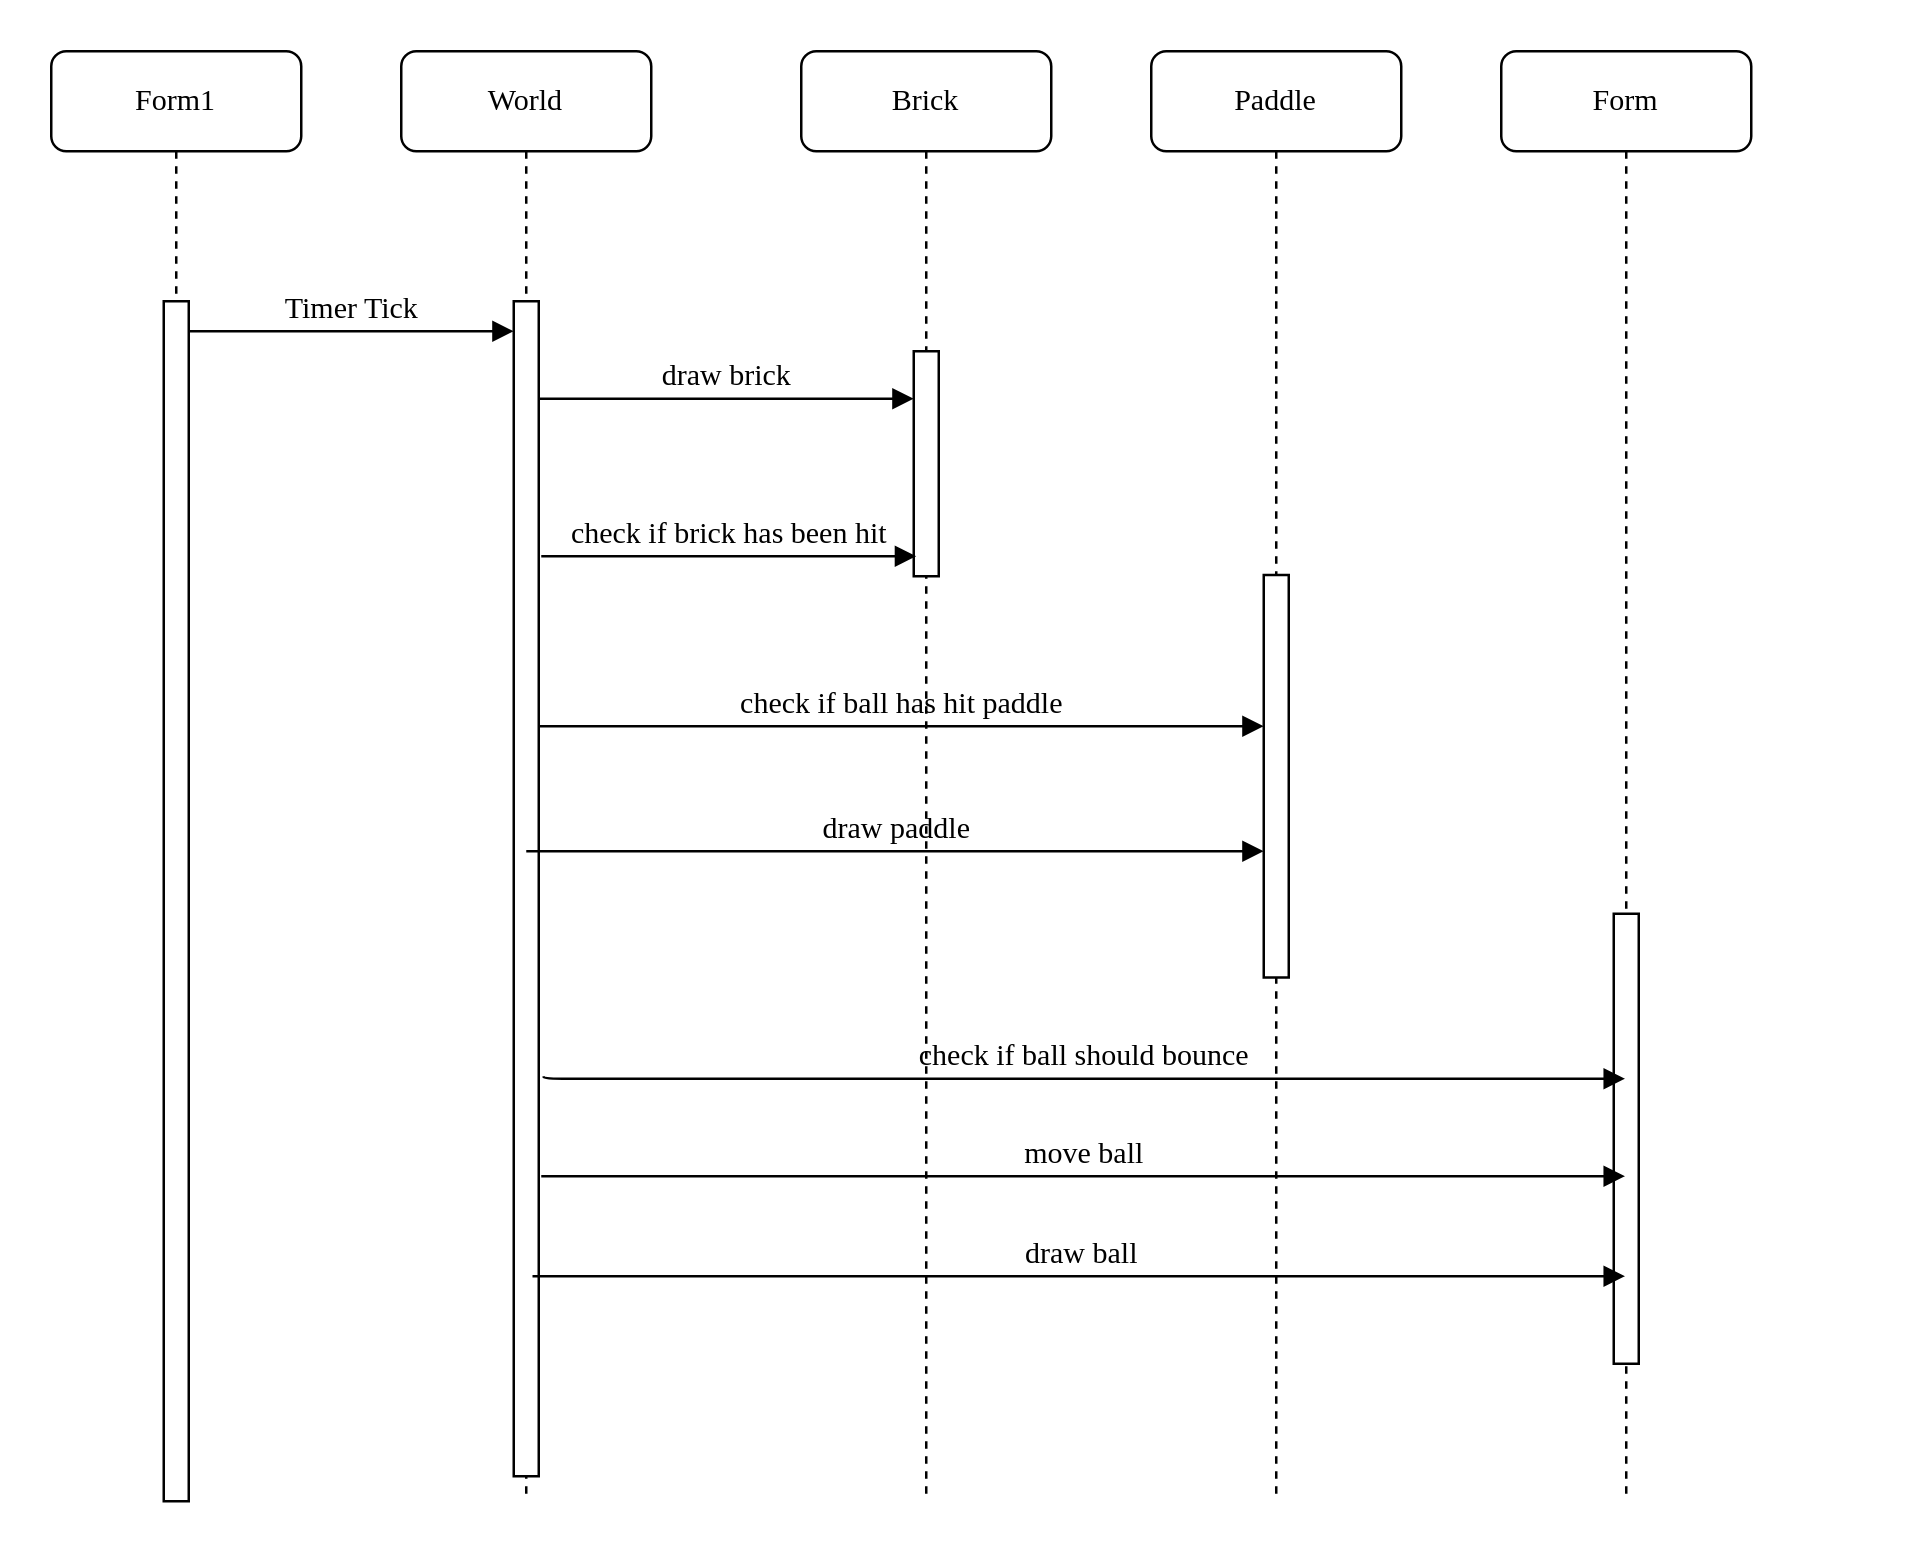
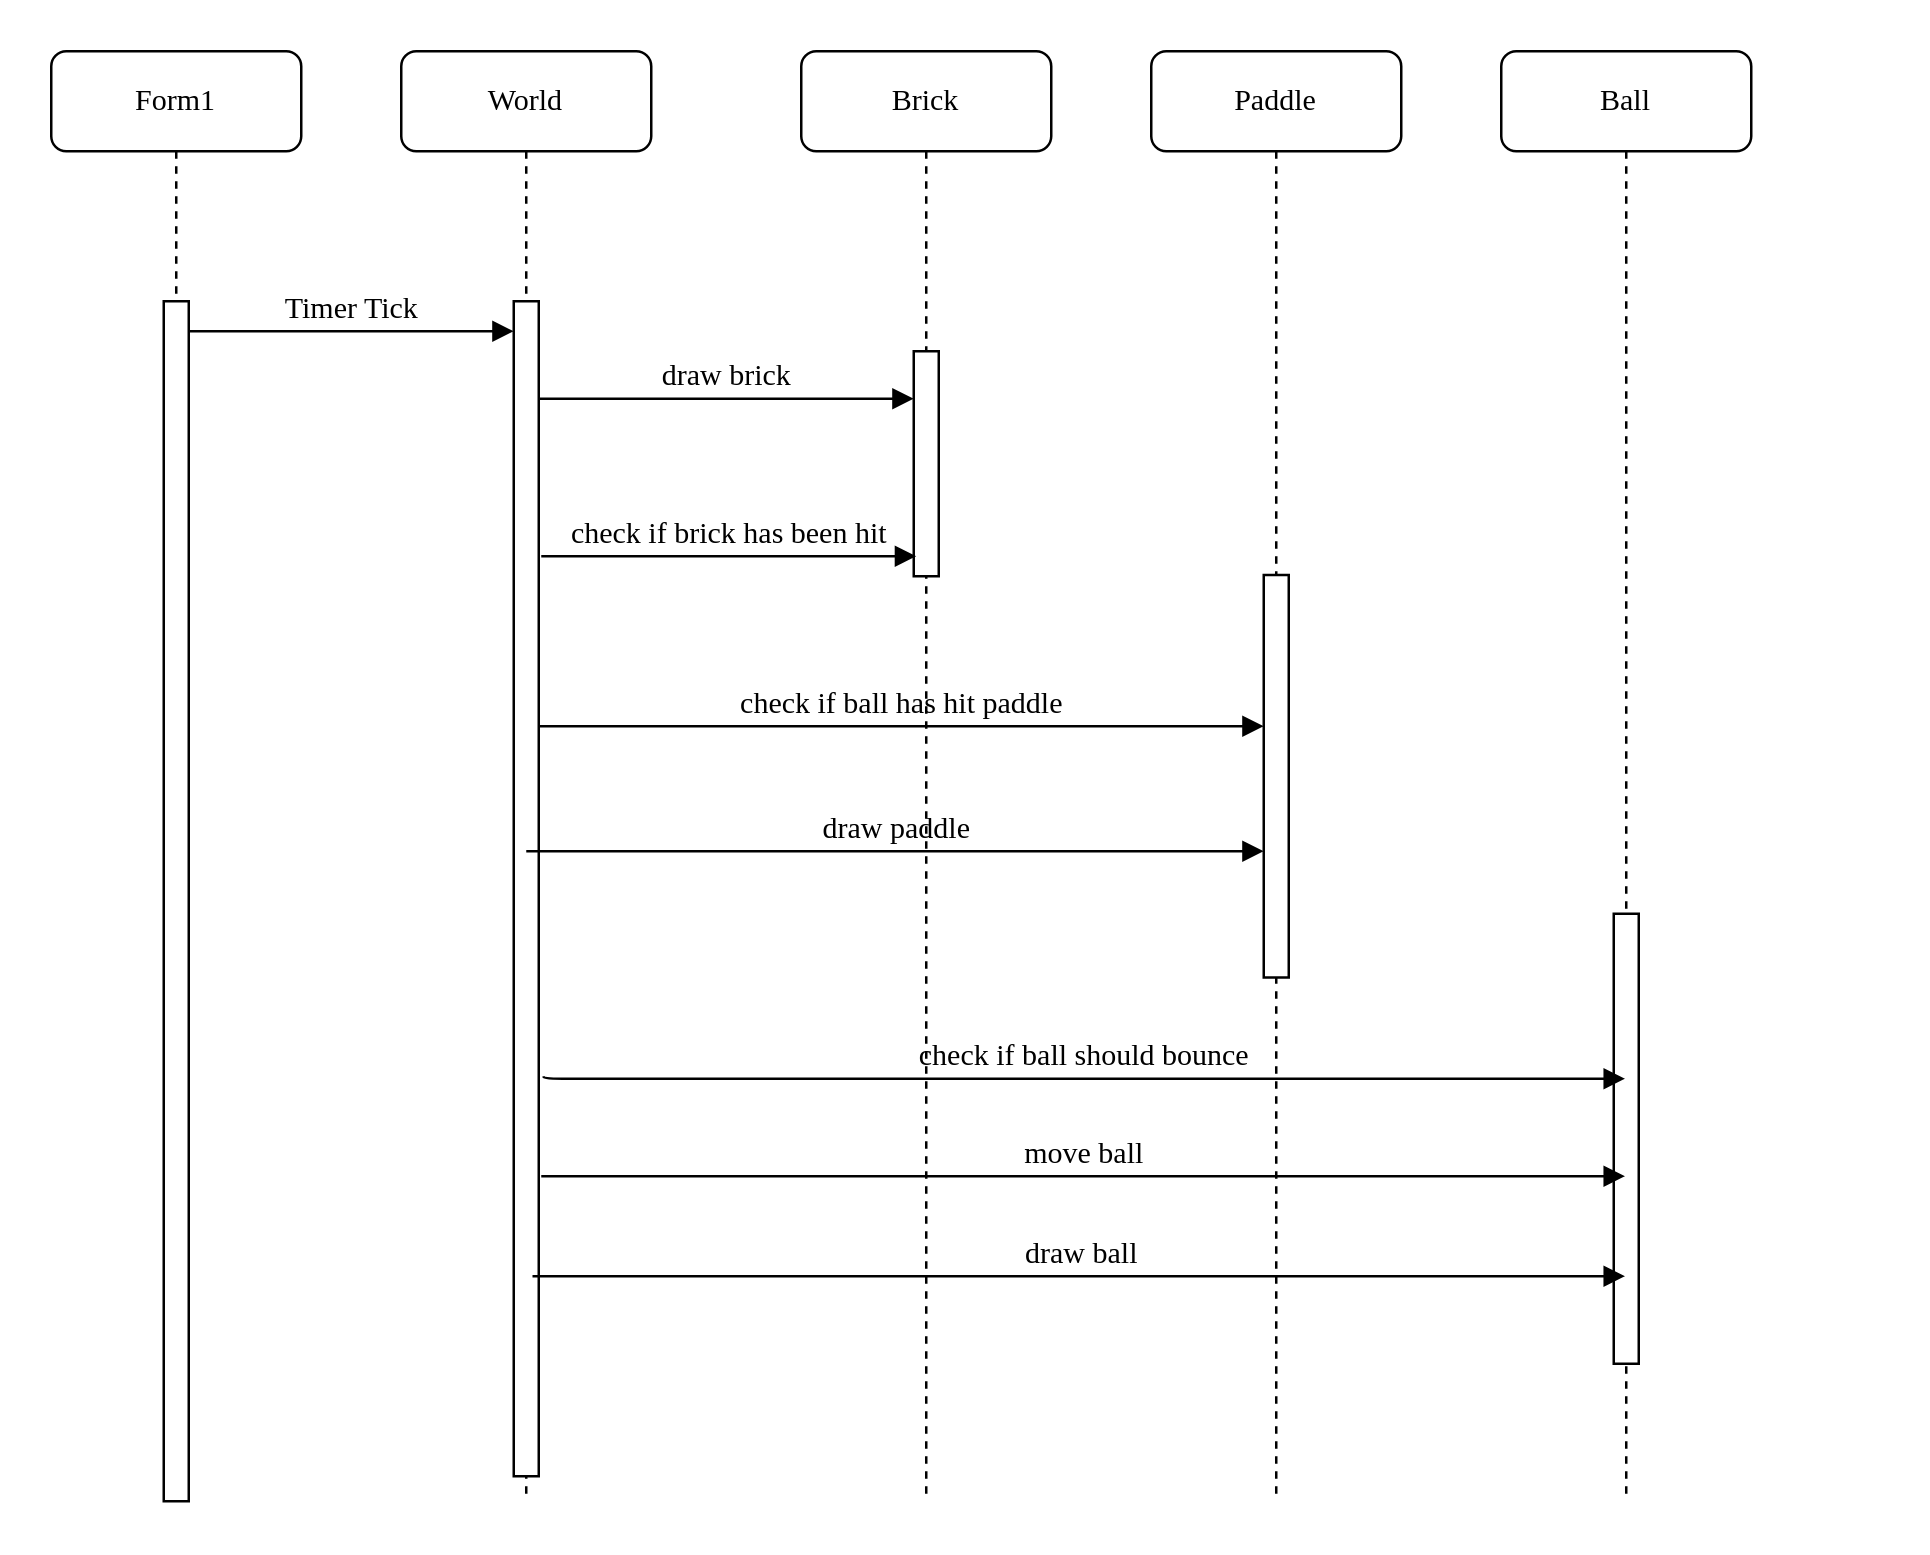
node "Form": label "Form" -> "Ball"
